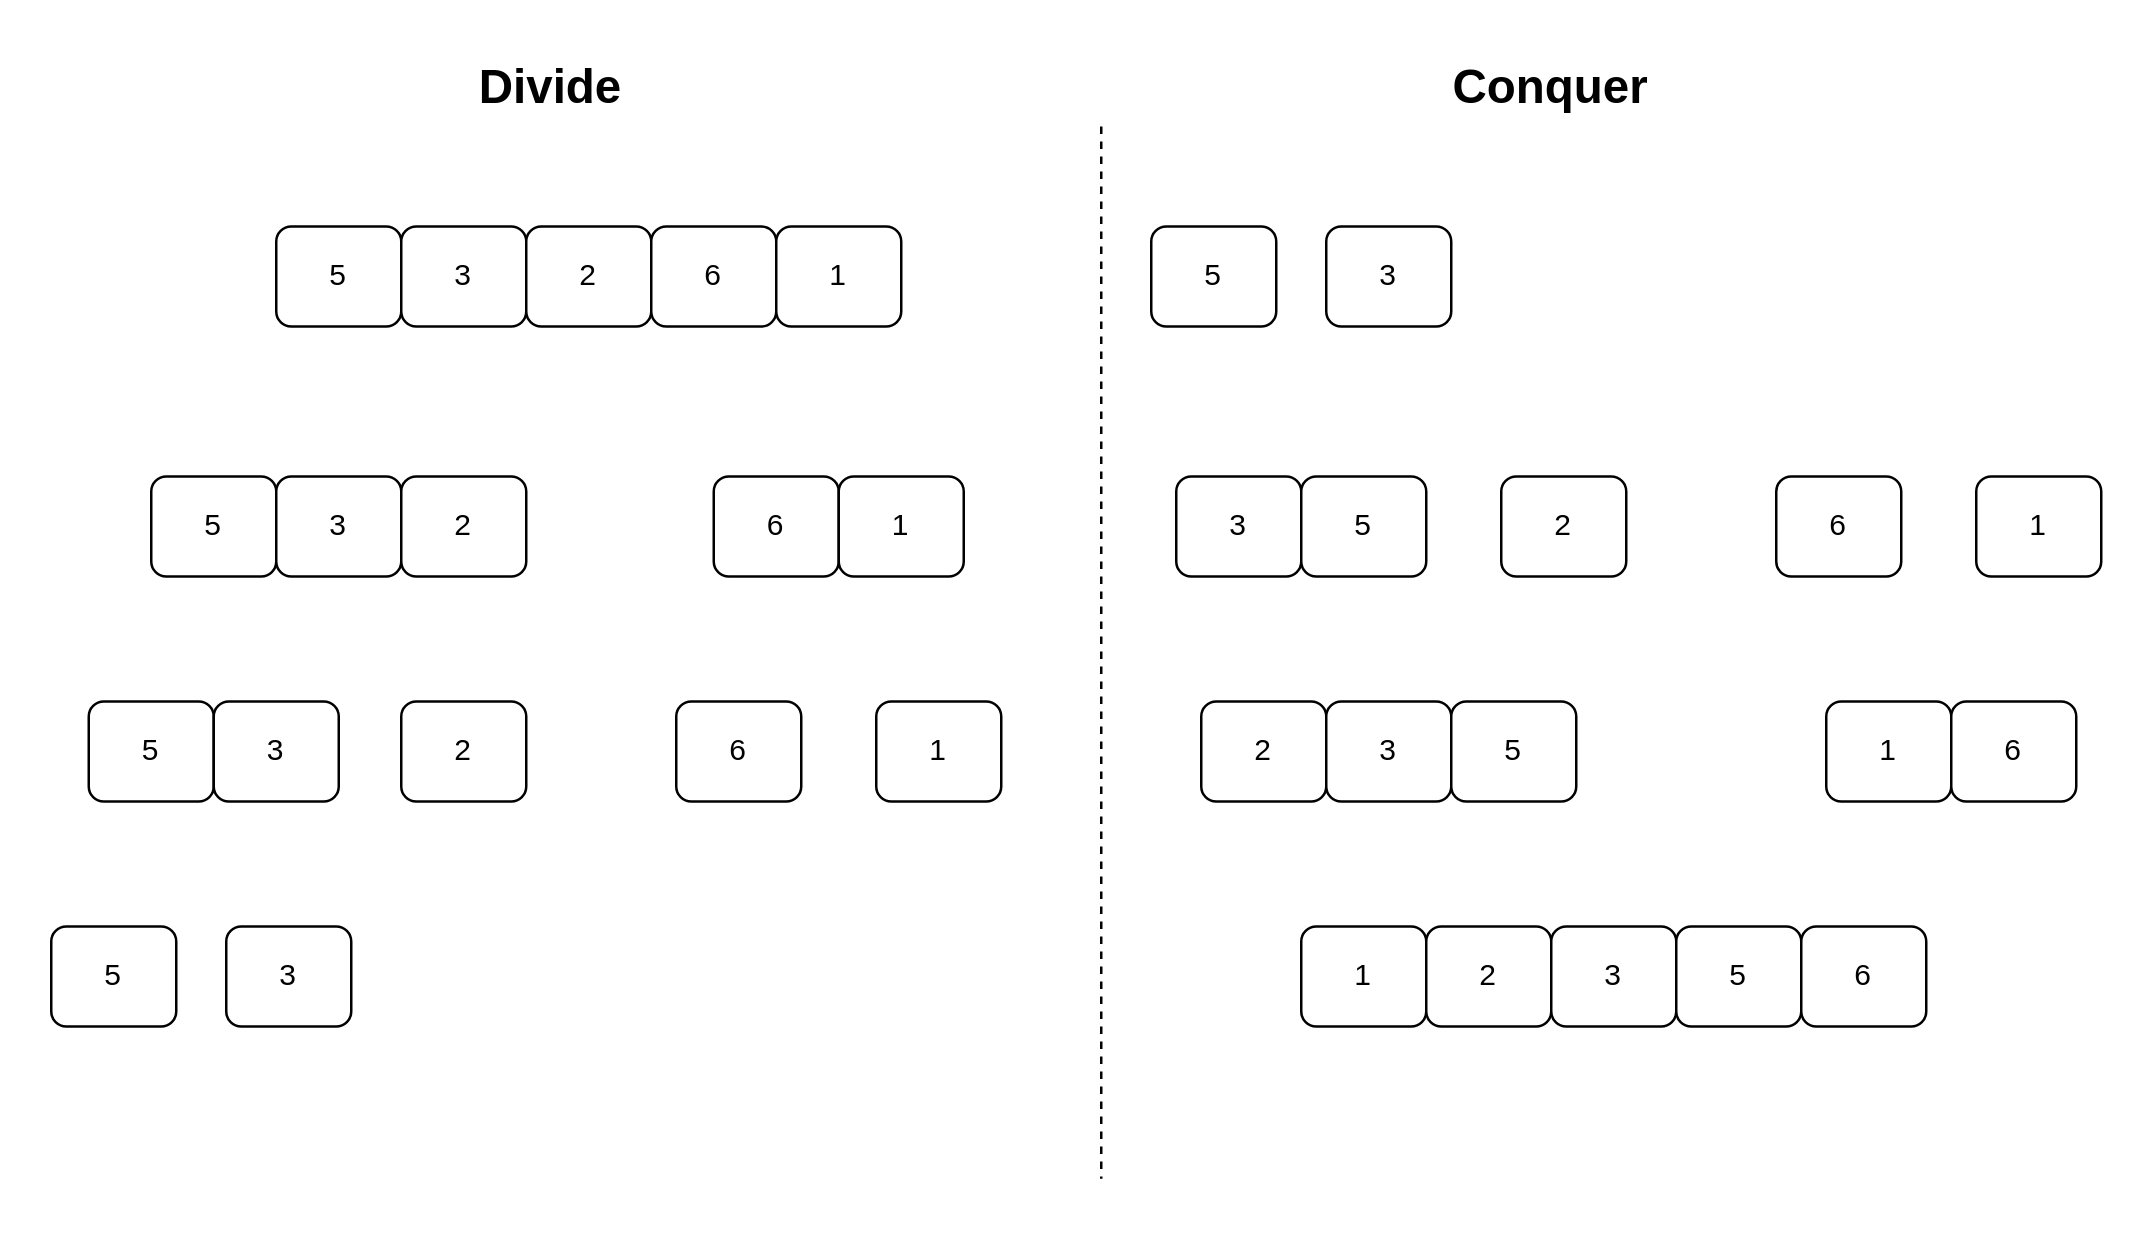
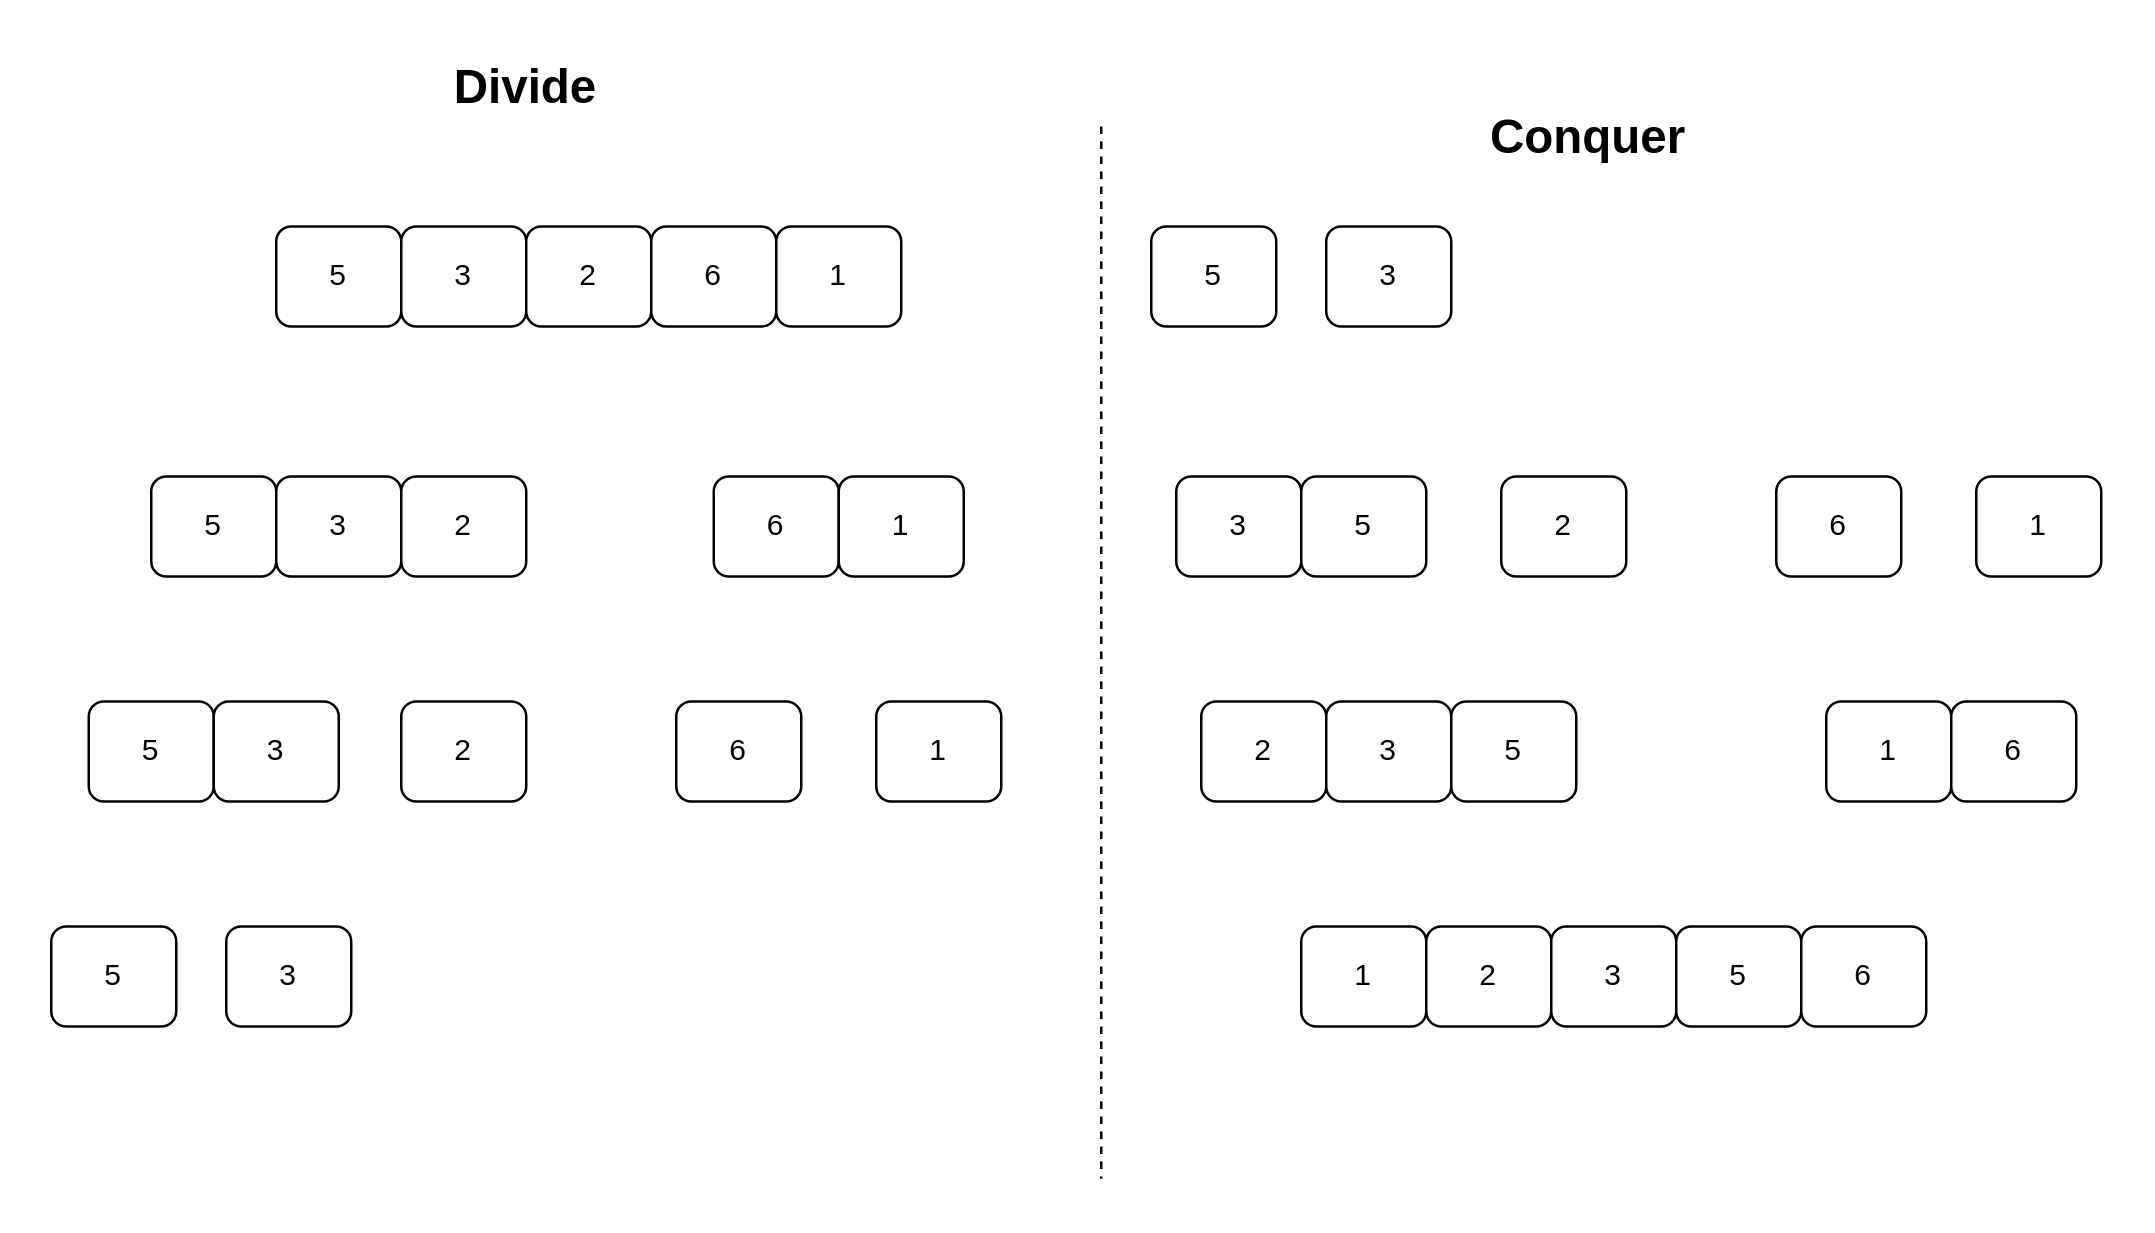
node "Divide": moved (551, 89) -> (526, 89)
node "Conquer": moved (1551, 89) -> (1589, 139)
